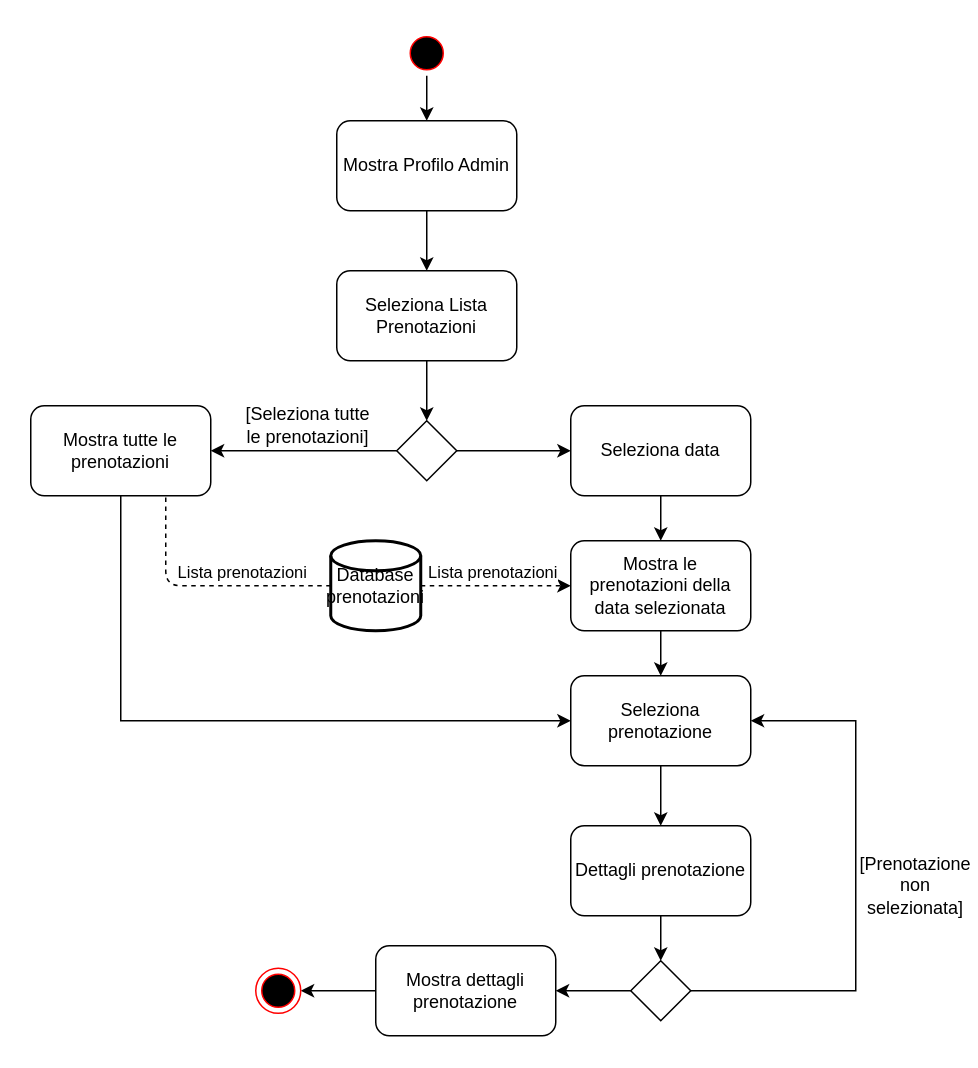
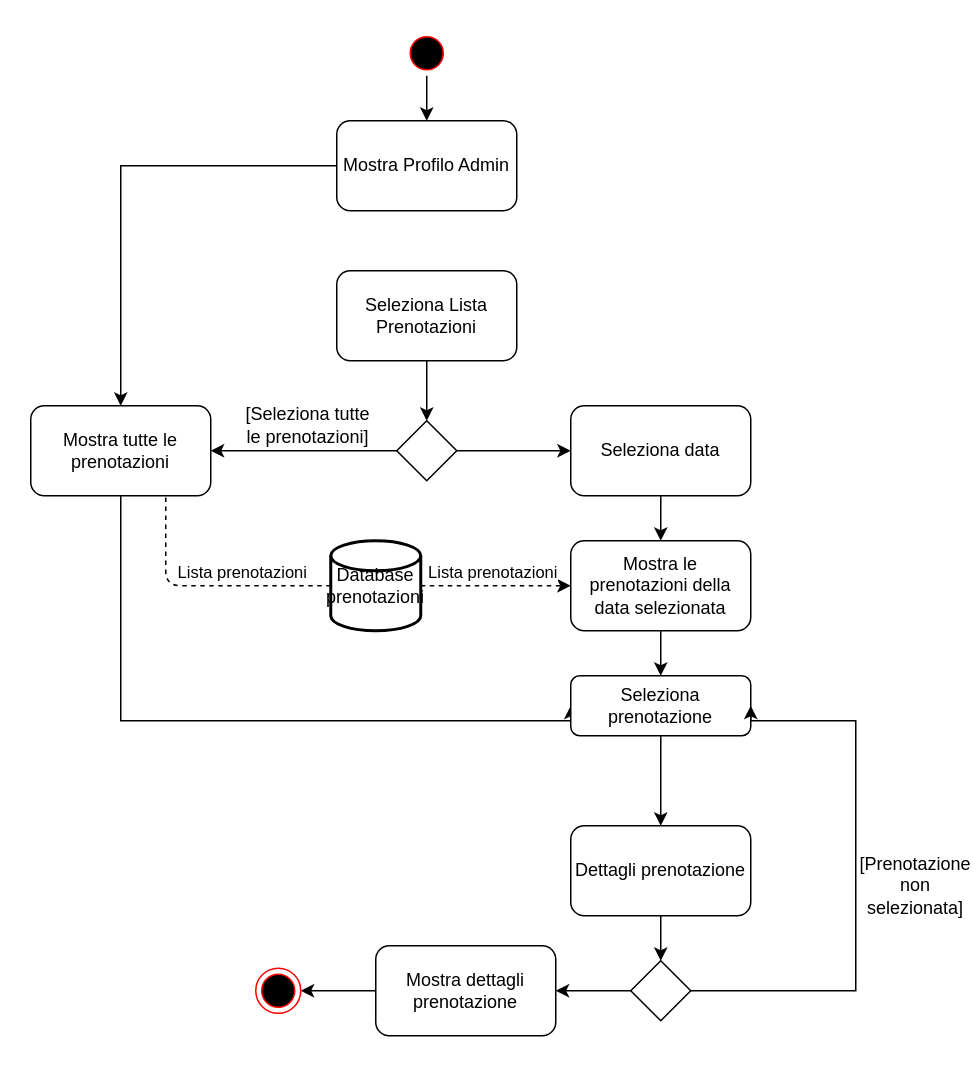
edge "Mostra Profilo Admin" -> "Seleziona Lista Prenotazioni": now "Mostra Profilo Admin" -> "Mostra tutte le prenotazioni"
node "Seleziona prenotazione": size 180x90 -> 180x60
